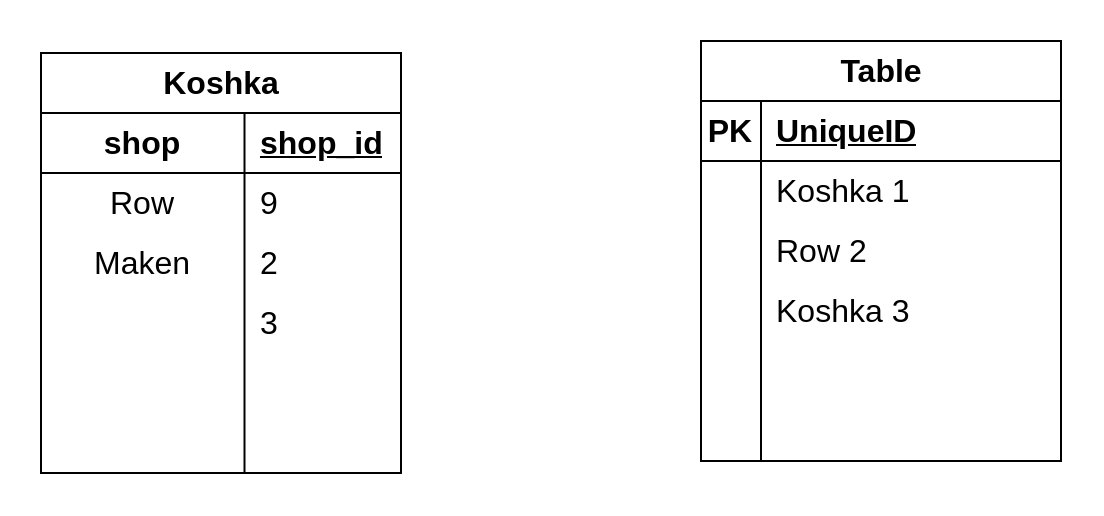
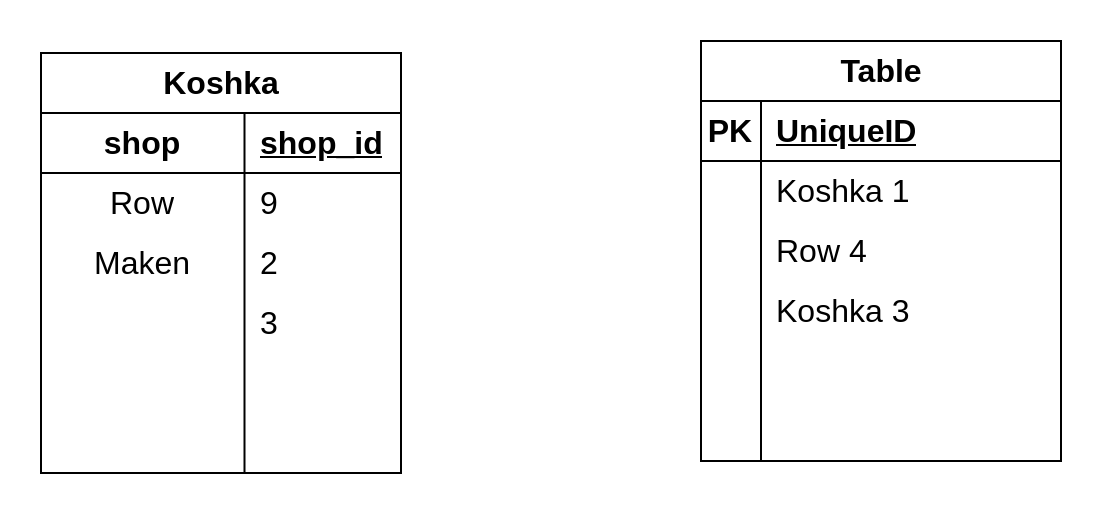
node "Row 2": label "Row 2" -> "Row 4"
